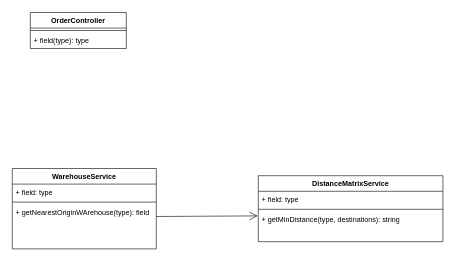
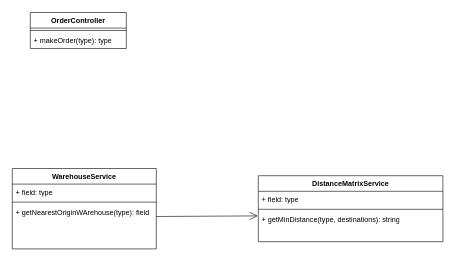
node "+ field(type): type": label "+ field(type): type" -> "+ makeOrder(type): type"
